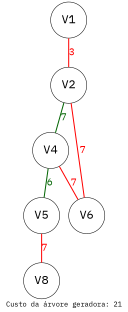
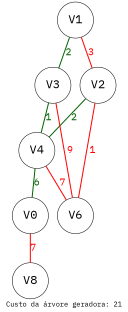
node "V3": added
edge "V2" -- "V4": label "7" -> "2"
edge "V2" -- "V6": label "7" -> "1"
node "V5": label "V5" -> "V0"
